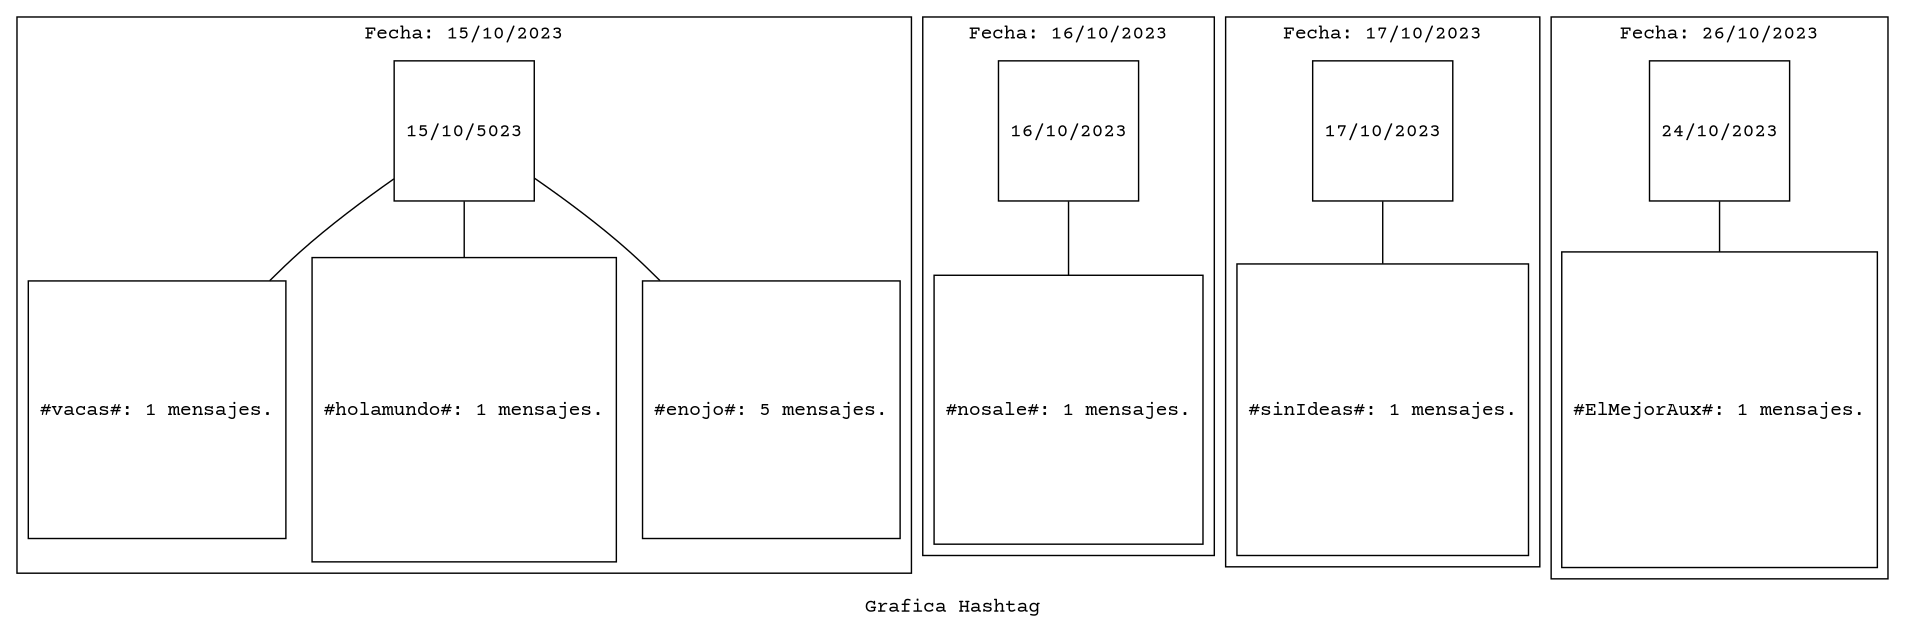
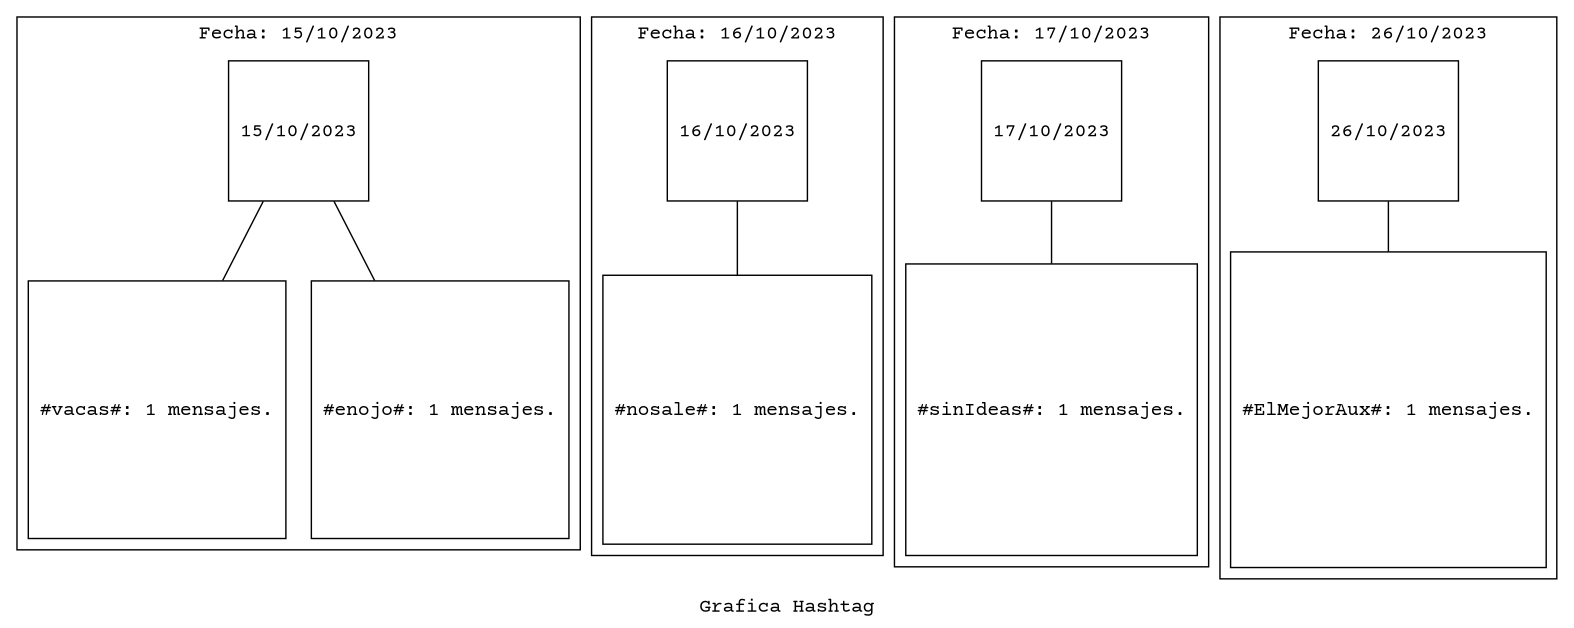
node "15/10/5023": label "15/10/5023" -> "15/10/2023"
node "24/10/2023": label "24/10/2023" -> "26/10/2023"
node "#holamundo#: 1 mensajes.": removed
node "#enojo#: 5 mensajes.": label "#enojo#: 5 mensajes." -> "#enojo#: 1 mensajes."
